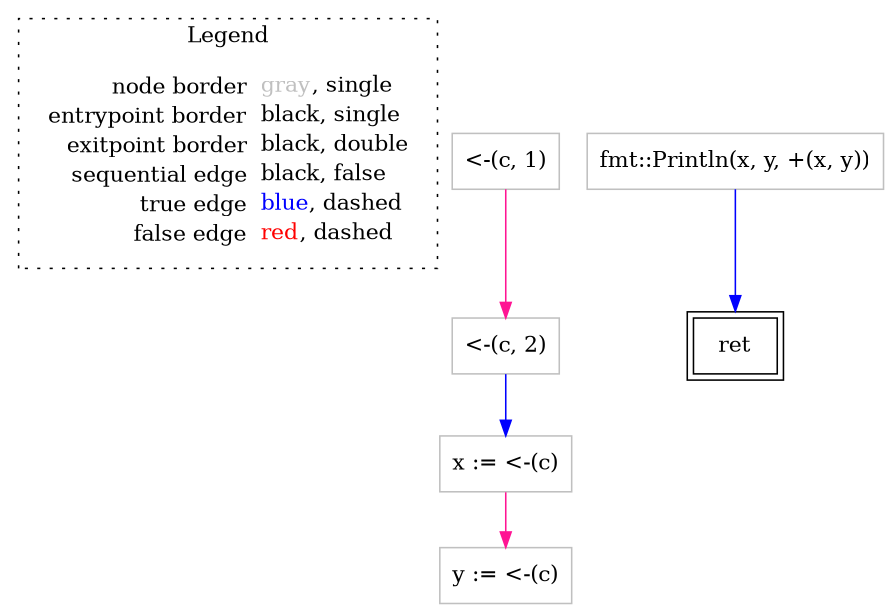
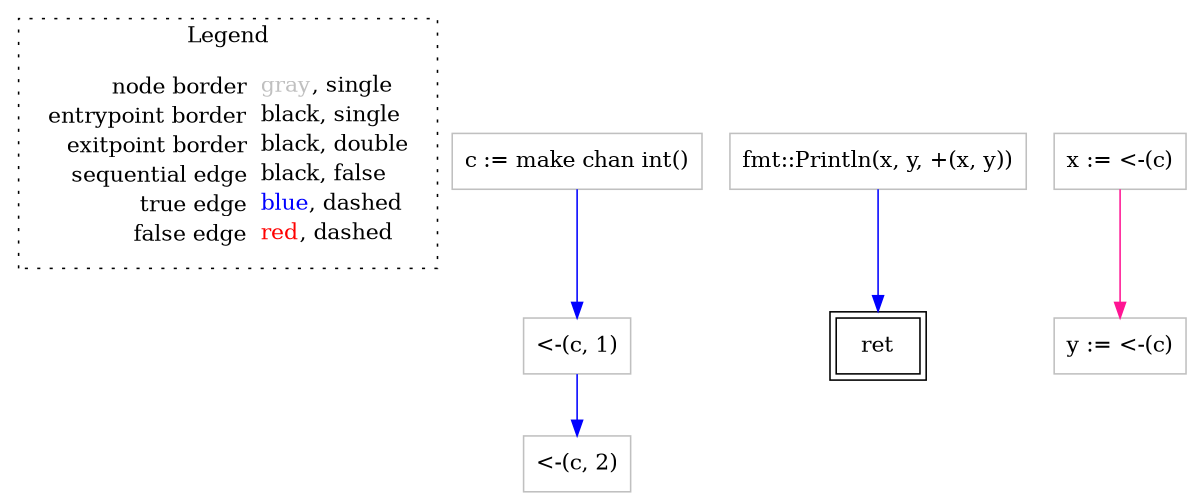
node "c := make chan int()": added
edge "<-(c, 1)" -> "<-(c, 2)": color deeppink -> blue
edge "<-(c, 2)" -> "x := <-(c)": removed
